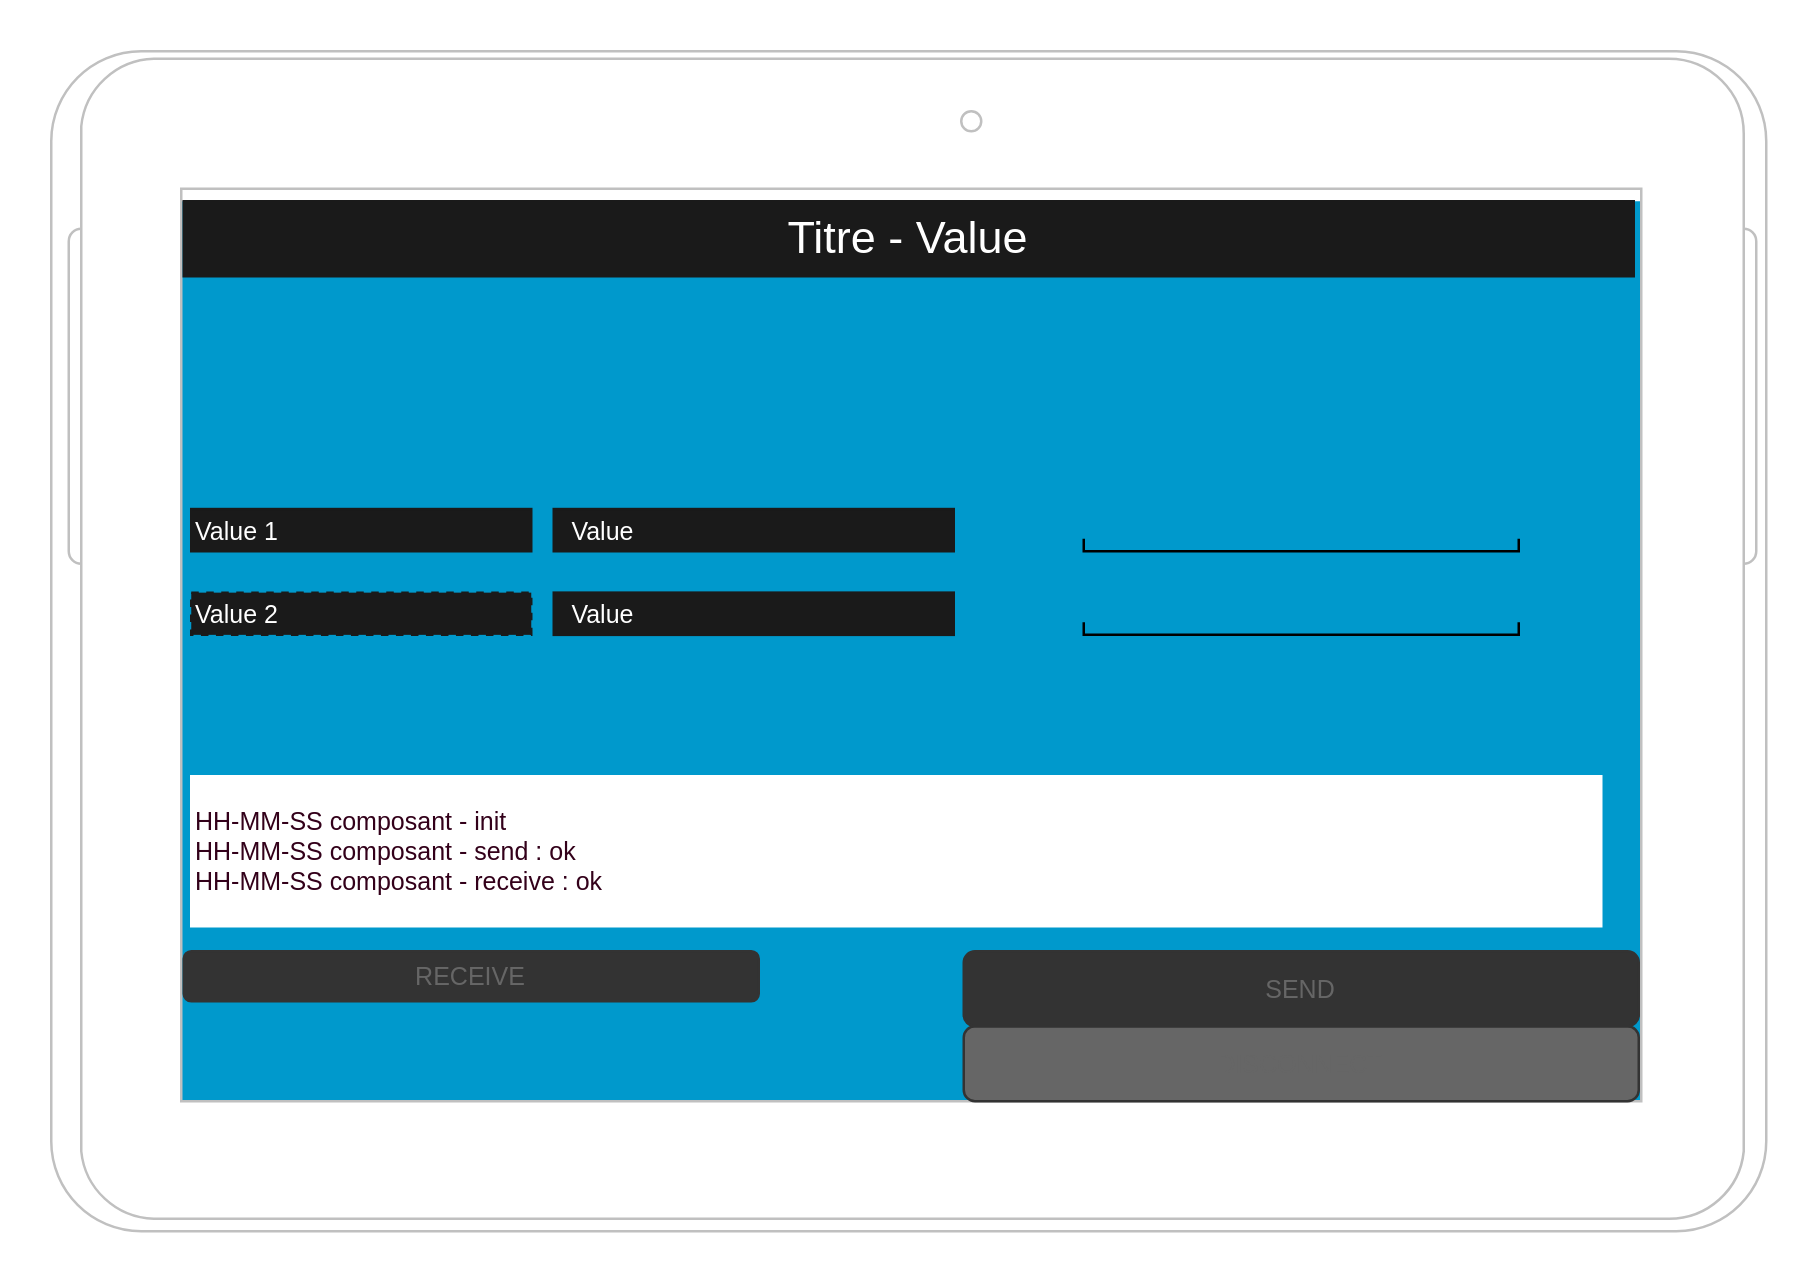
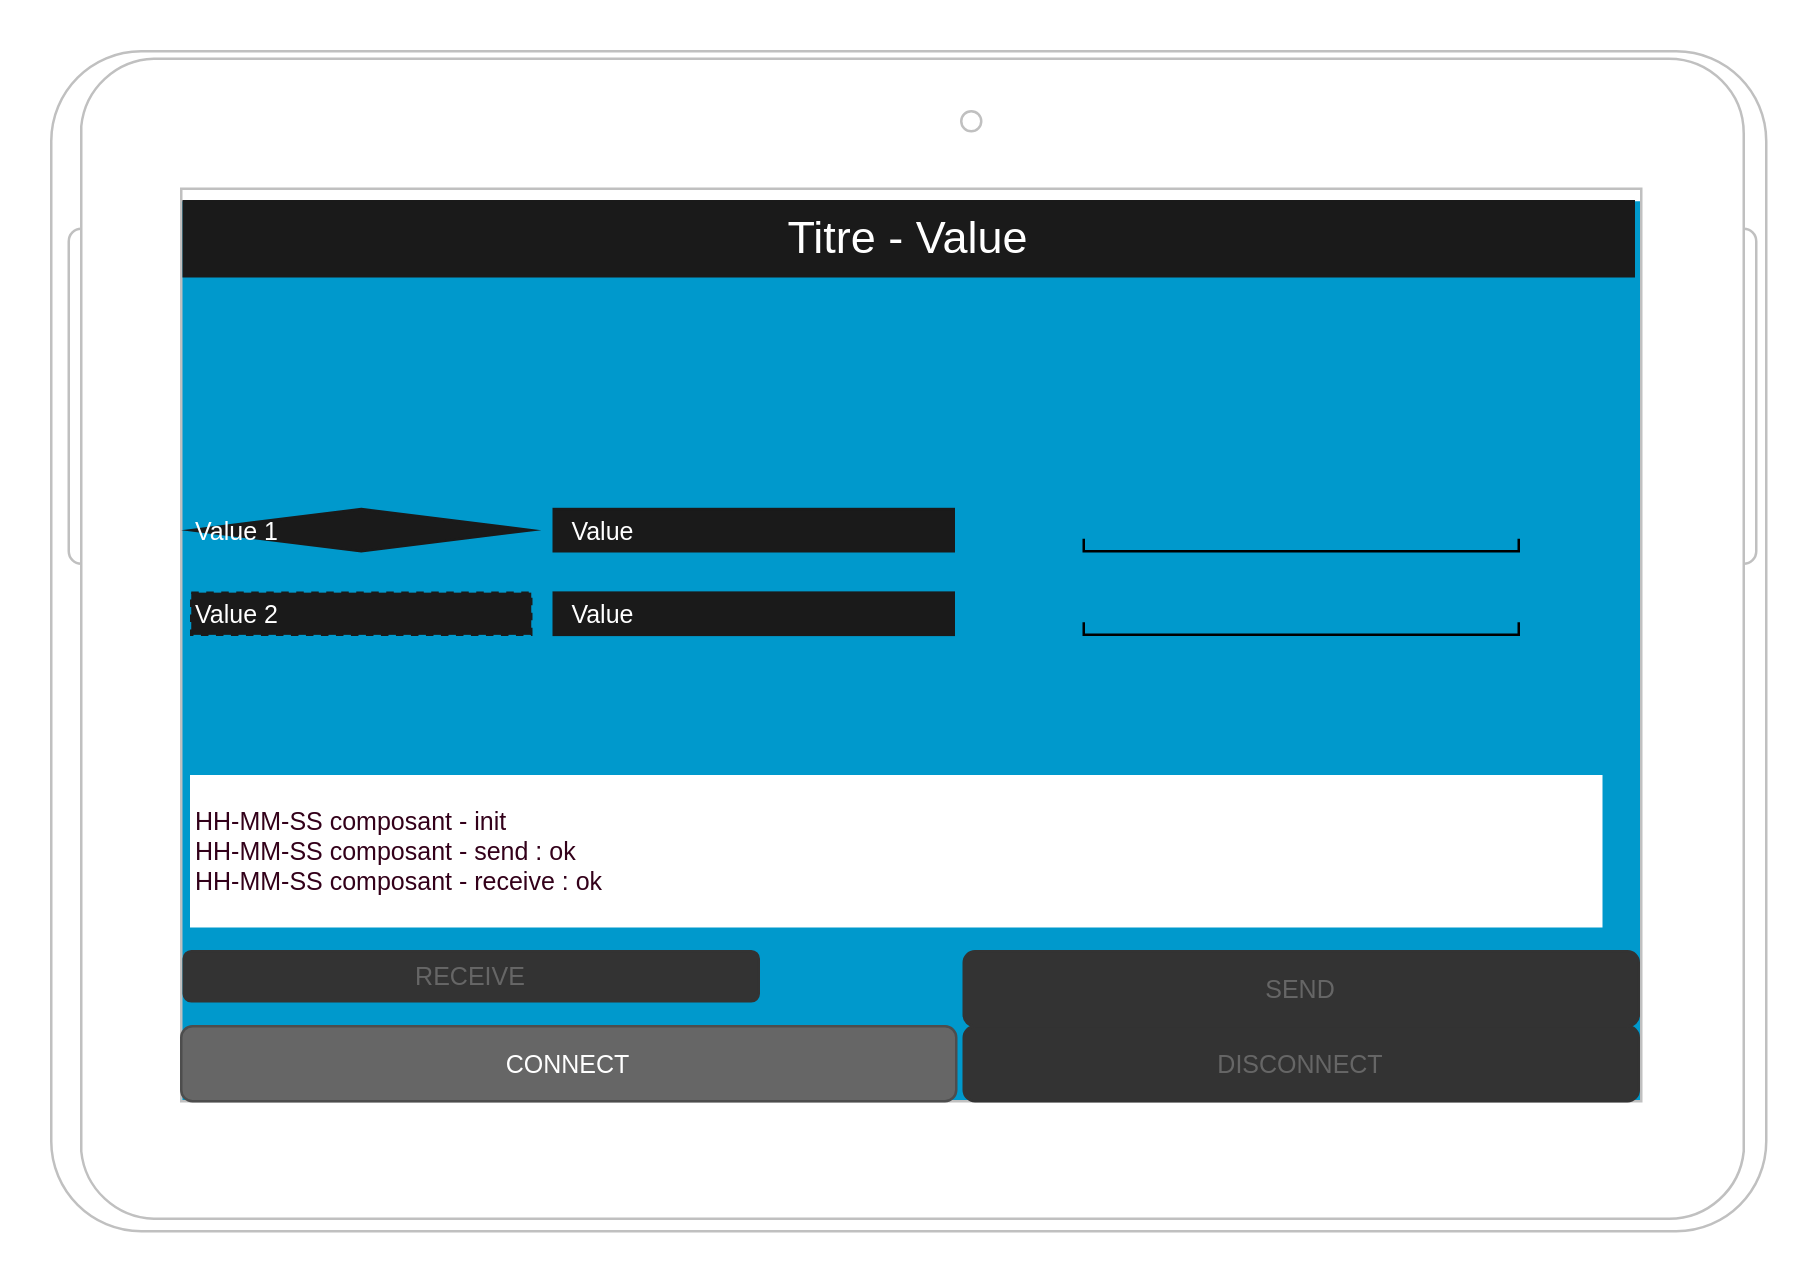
node "Value 1": shape rectangle -> diamond
node "CONNECT": added
node "DISCONNECT": fillcolor #666666 -> #333333
